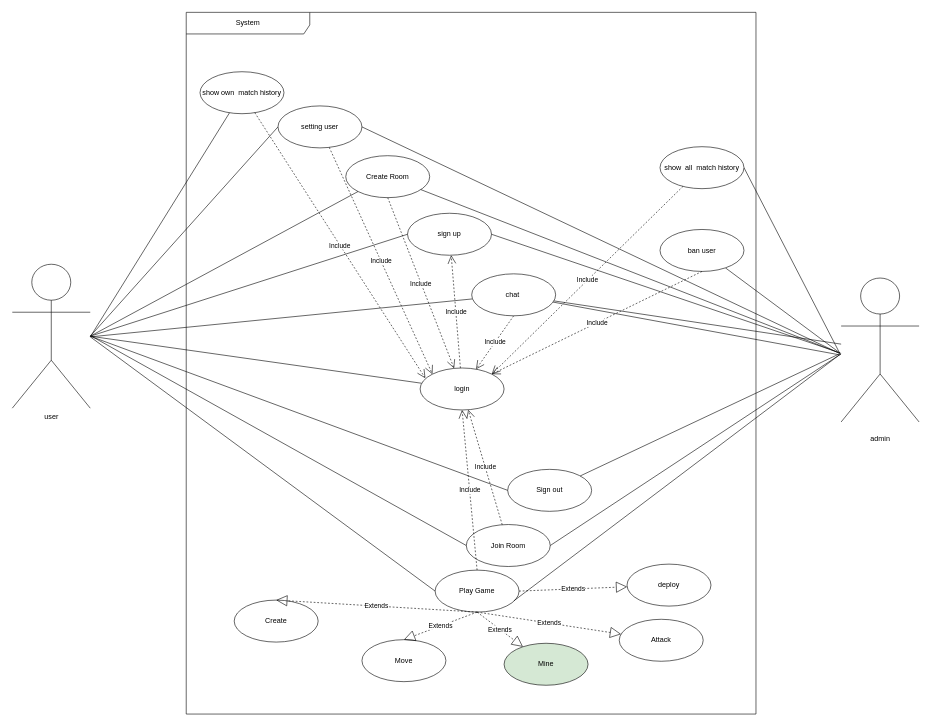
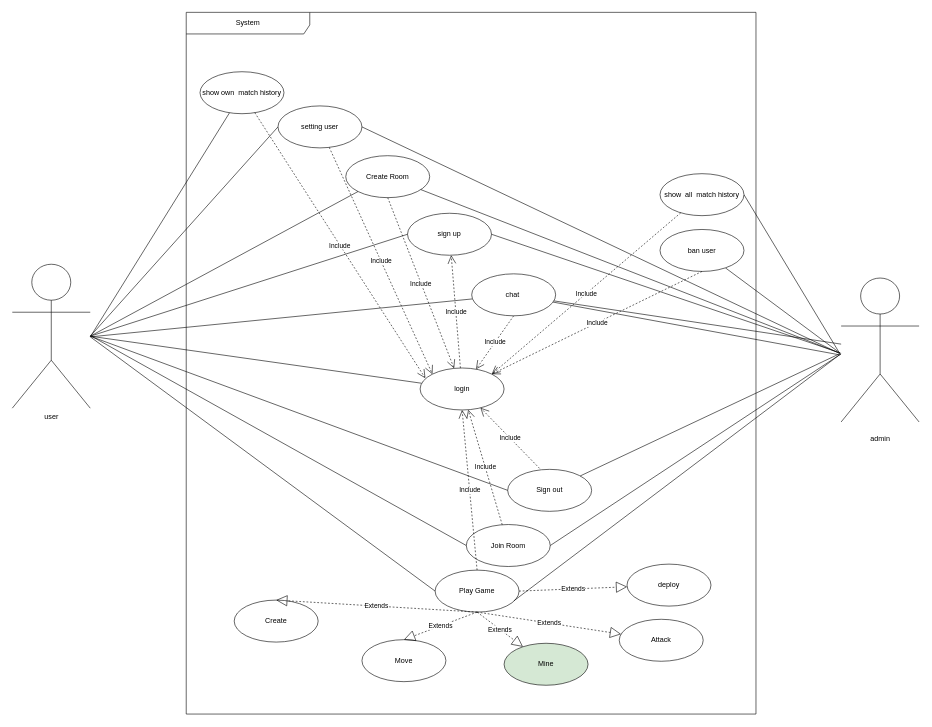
node "show all match history": moved (702, 168) -> (702, 195)
edge "Sign out" -> "login": added, label "Include"
